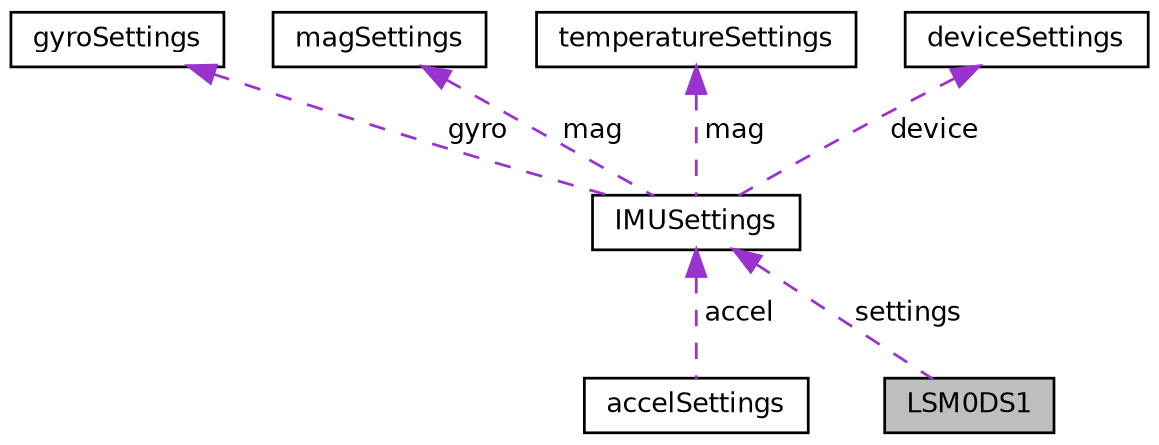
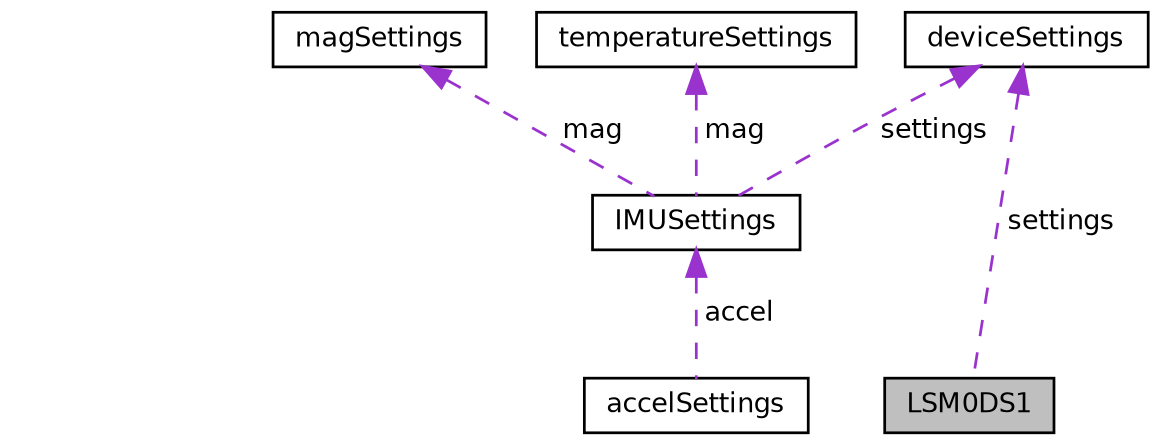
node "gyroSettings": removed
edge "IMUSettings" -> "deviceSettings": label " device" -> " settings"
edge "LSM0DS1" -> "IMUSettings": now "LSM0DS1" -> "deviceSettings"
